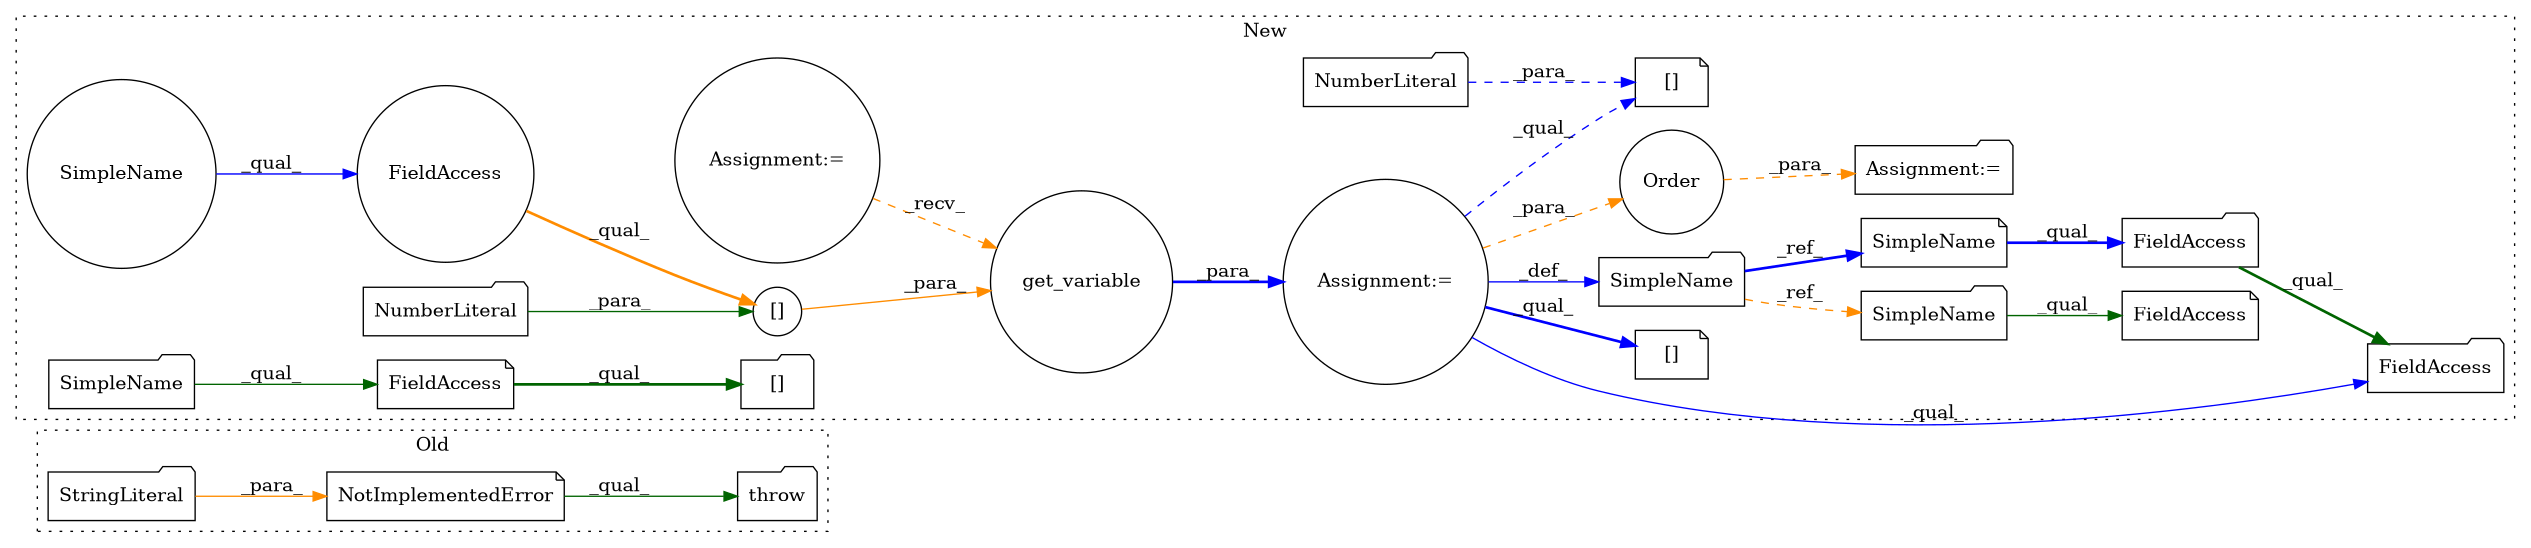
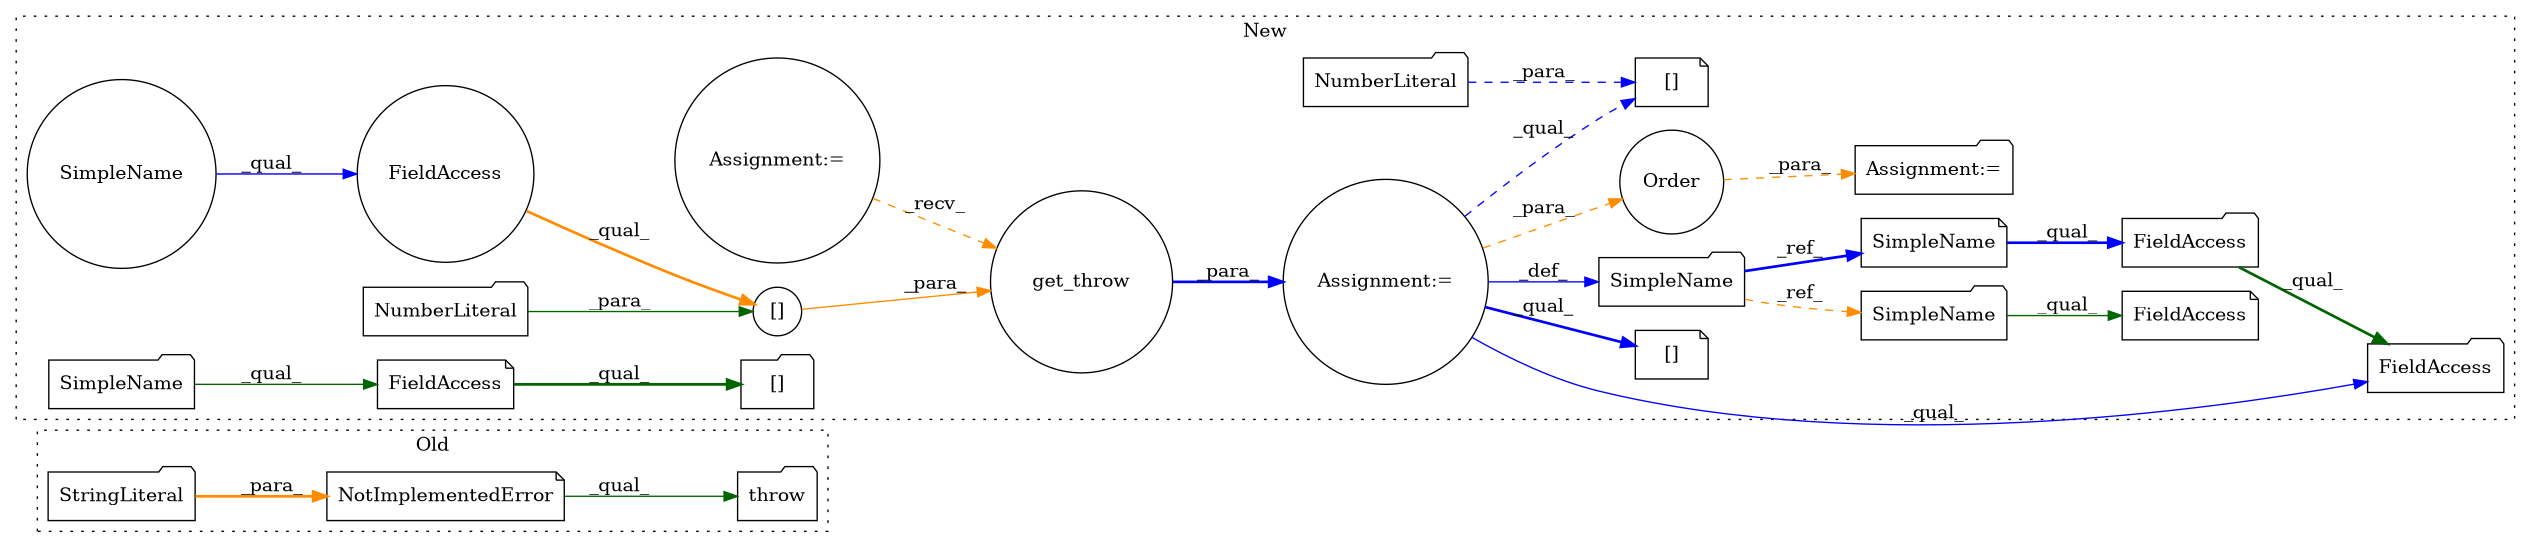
node "get_variable": label "get_variable" -> "get_throw"
edge "StringLiteral" -> "NotImplementedError": style solid -> bold
